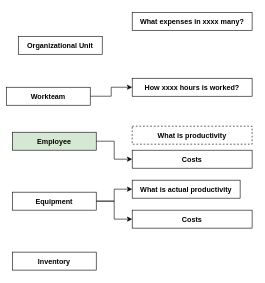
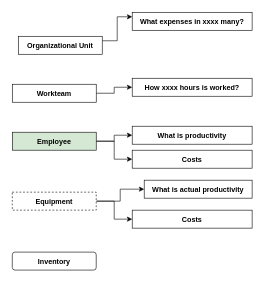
edge "Organizational Unit" -> "What expenses in xxxx many?": added
node "Workteam": moved (48, 96) -> (54, 93)
edge "Employee" -> "What is productivity": added
node "What is productivity": style dashed -> solid
node "What is actual productivity": moved (186, 189) -> (198, 189)
node "Equipment": style solid -> dashed
node "Inventory": shape rectangle -> rounded rectangle
